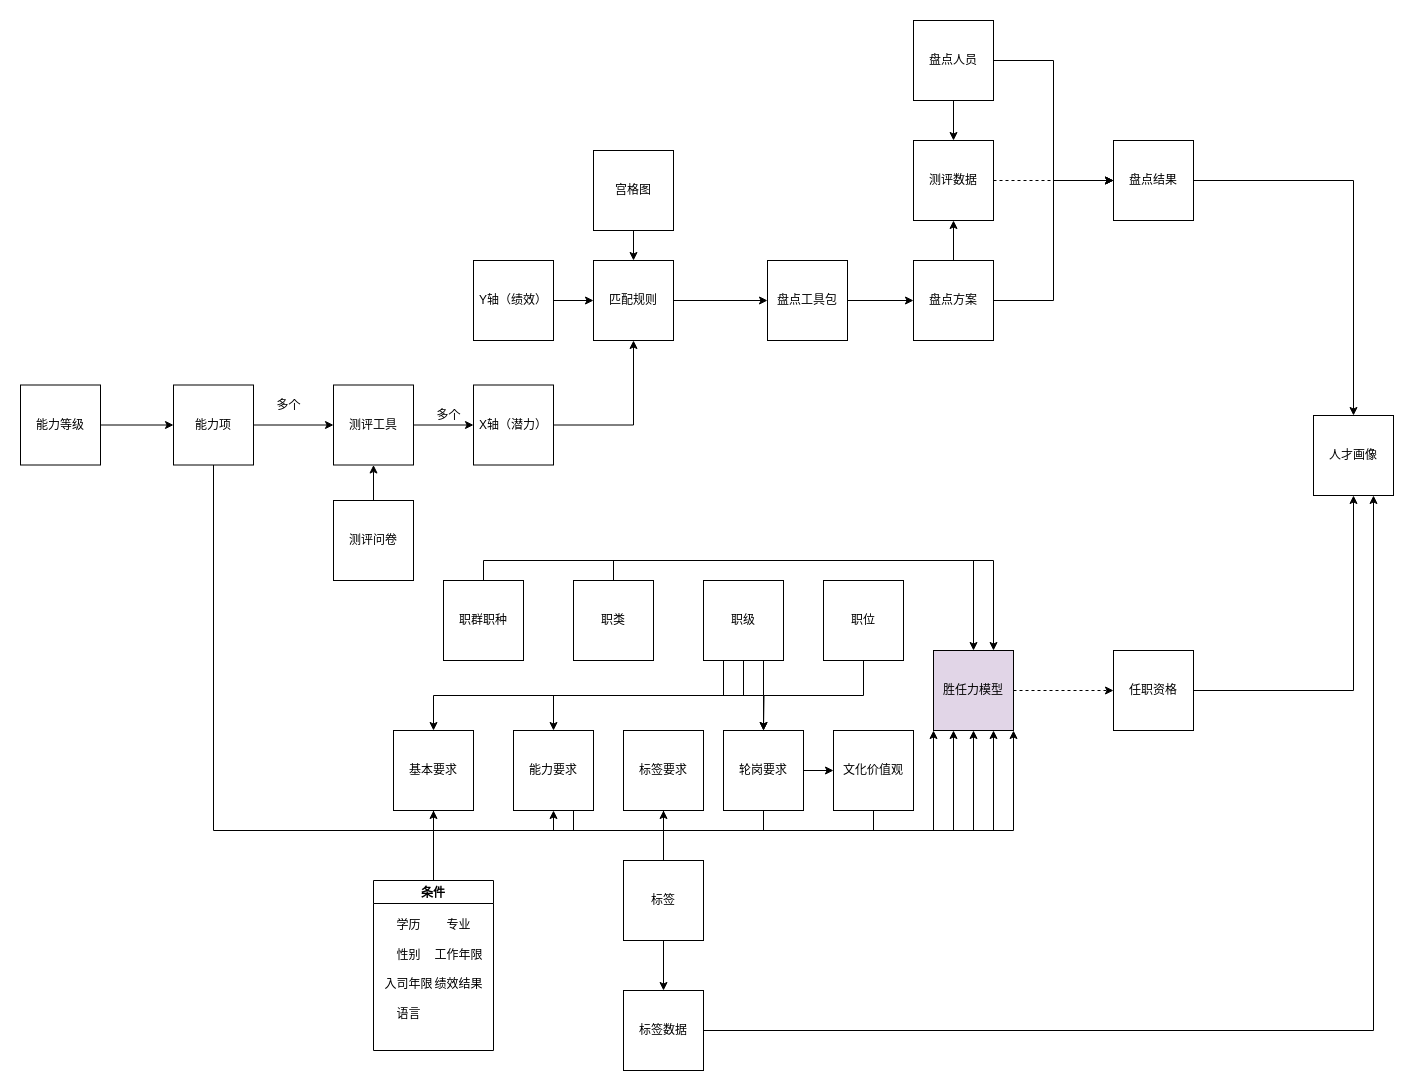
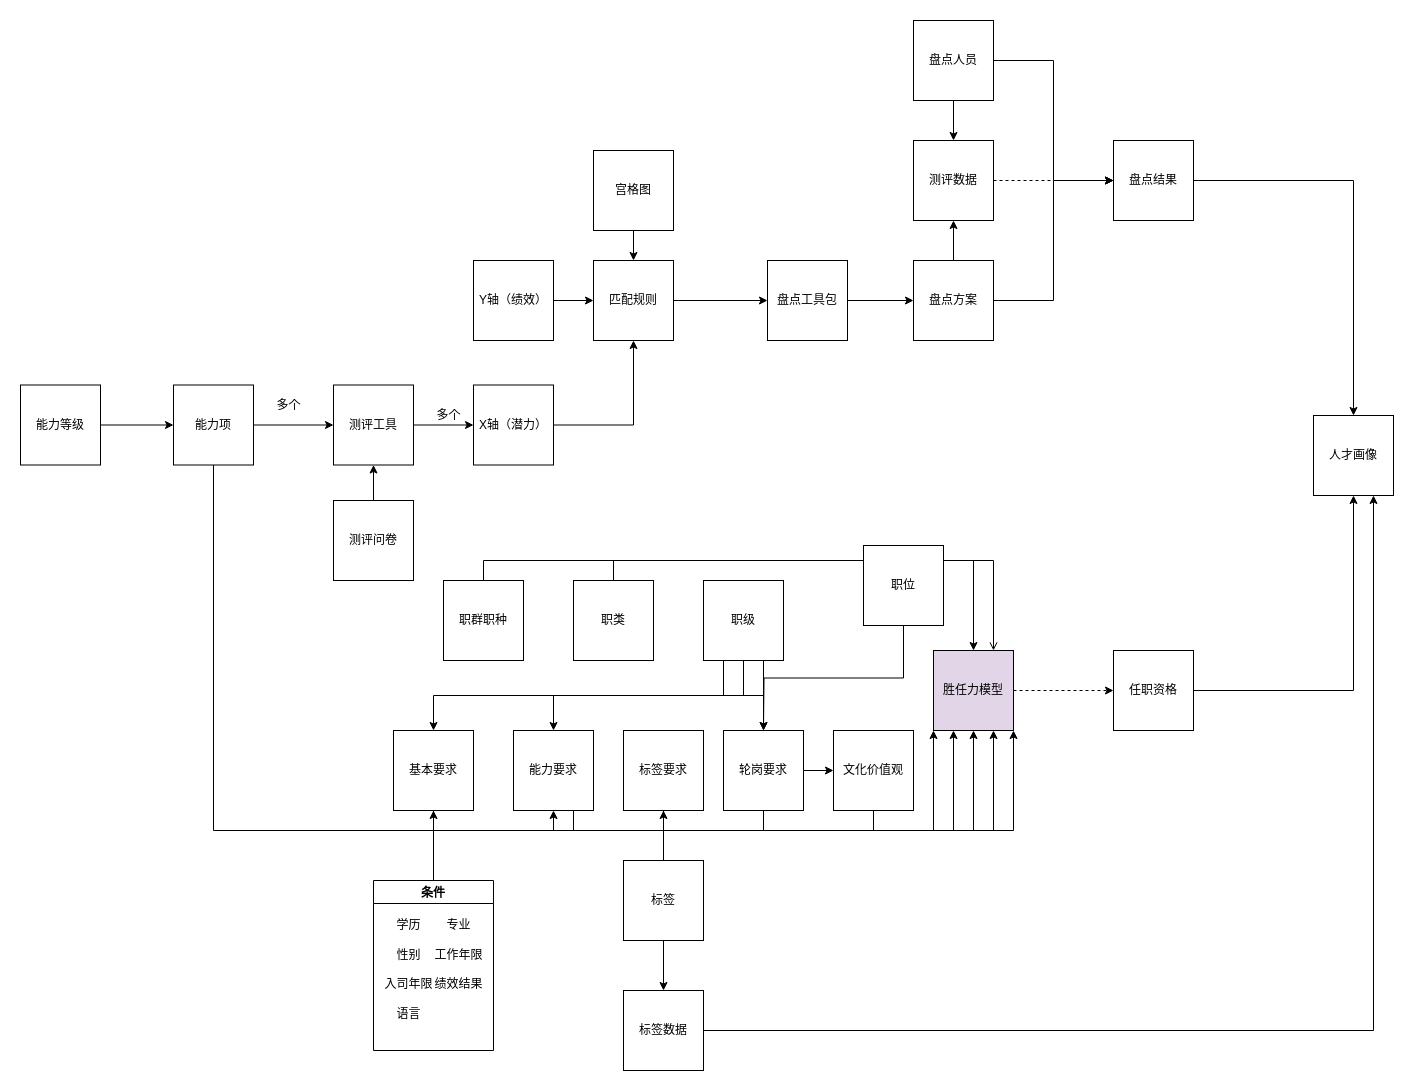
node "职位": moved (864, 621) -> (904, 586)
edge "职类" -> "胜任力模型": arrowhead classic -> open
